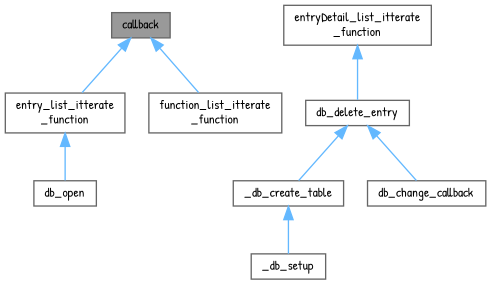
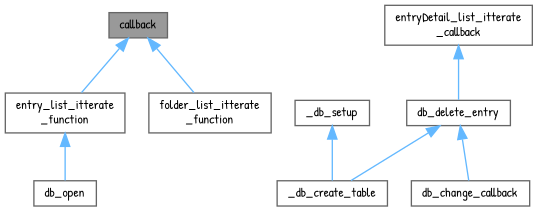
node "entryDetail_list_itterate _function": label "entryDetail_list_itterate _function" -> "entryDetail_list_itterate _callback"
node "function_list_itterate _function": label "function_list_itterate _function" -> "folder_list_itterate _function"
edge "_db_setup" -> "_db_create_table": reversed
